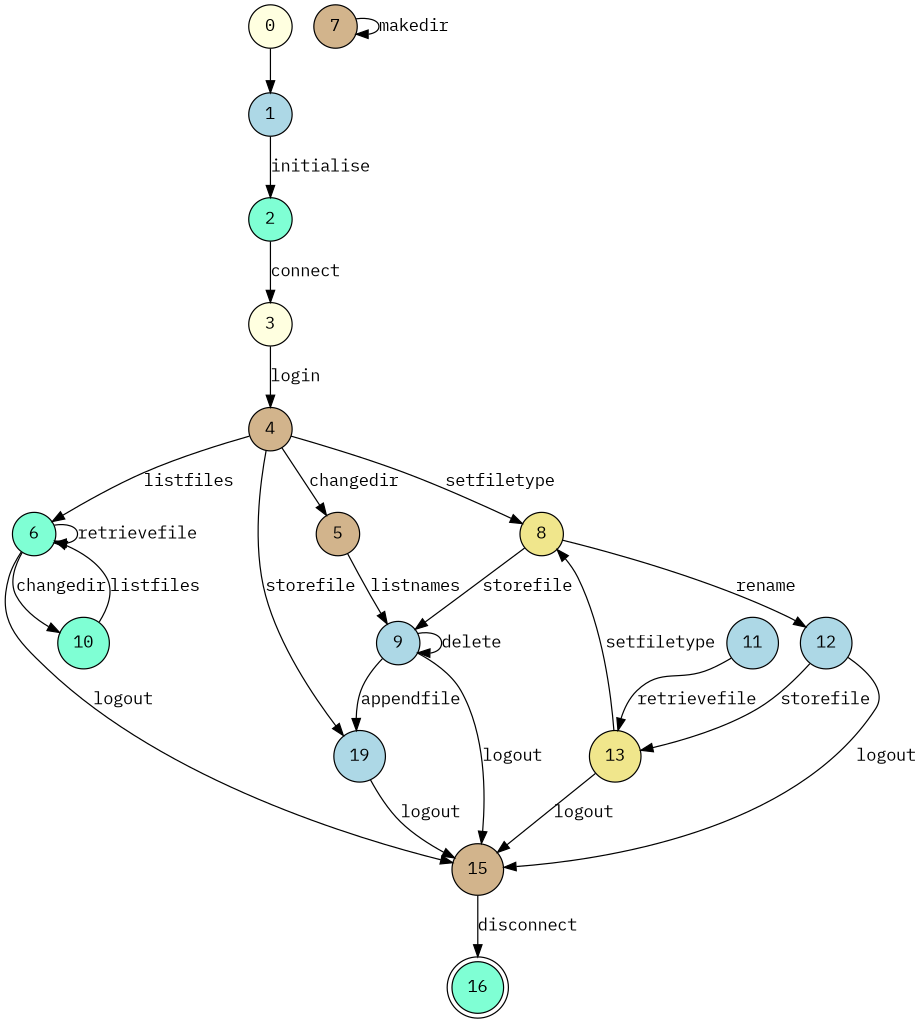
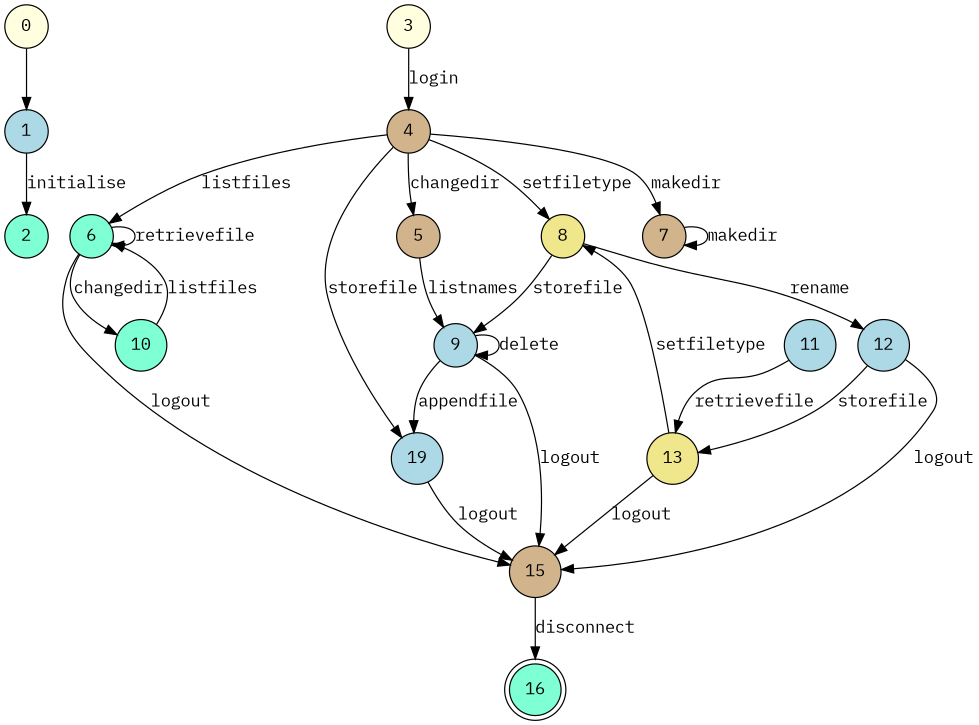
edge "4" -> "7": added, label "makedir"
edge "2" -> "3": removed, label "connect"
